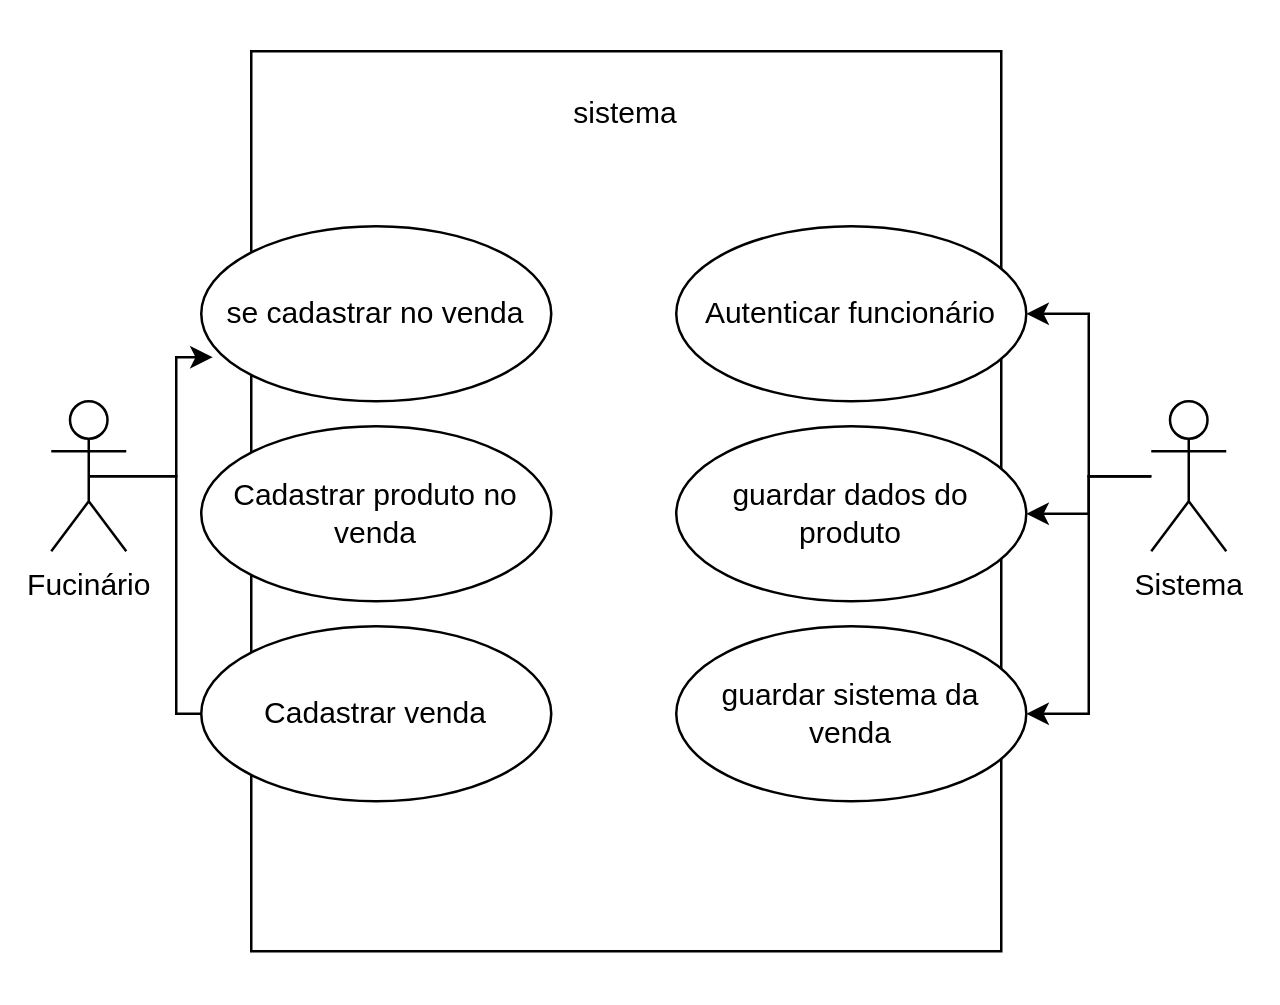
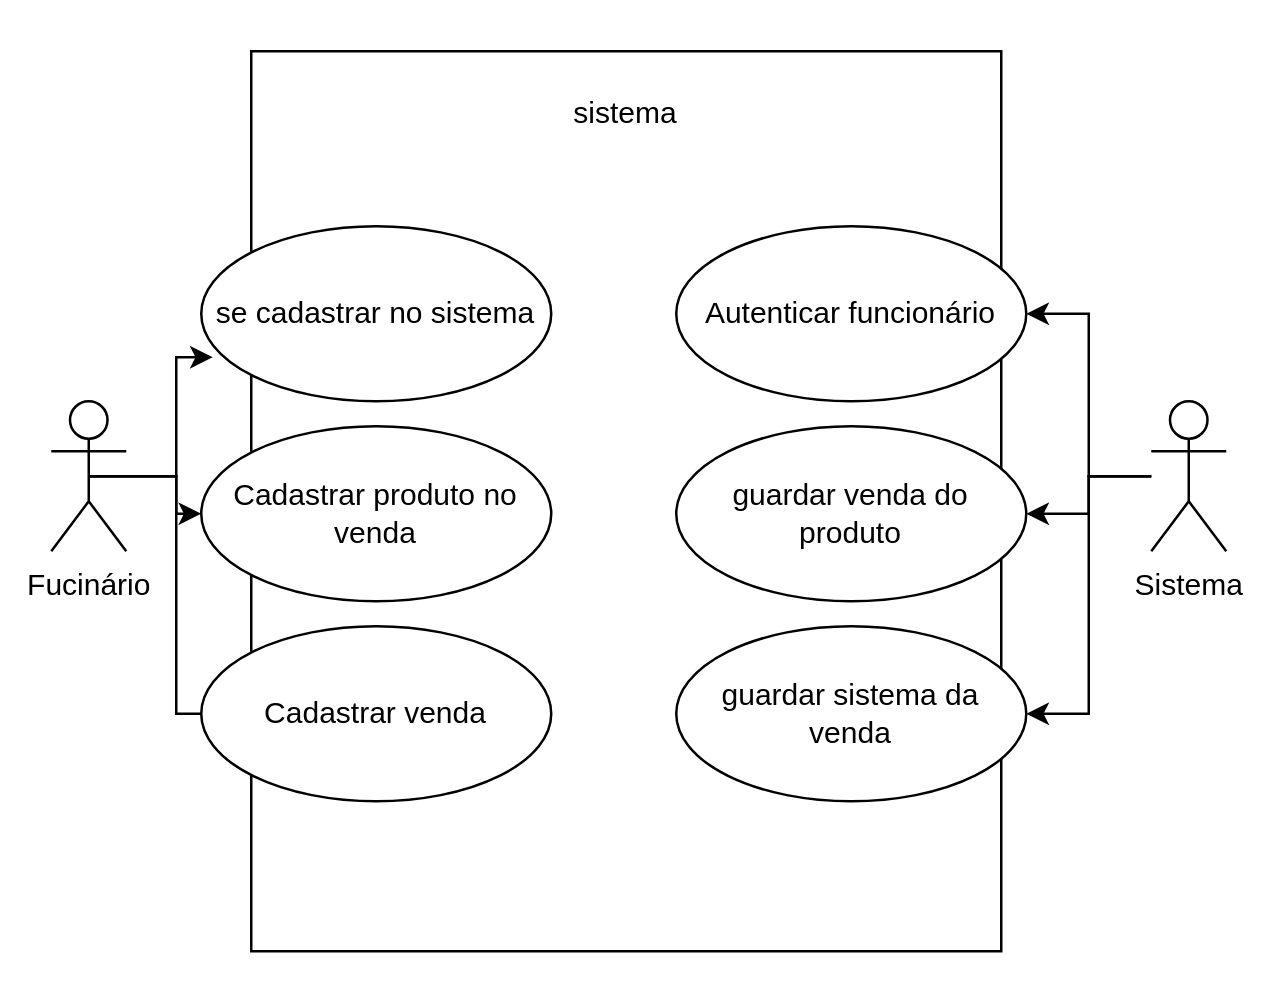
node "se cadastrar no venda": label "se cadastrar no venda" -> "se cadastrar no sistema"
edge "Fucinário" -> "Cadastrar produto no venda": added
node "guardar dados do produto": label "guardar dados do produto" -> "guardar venda do produto"
